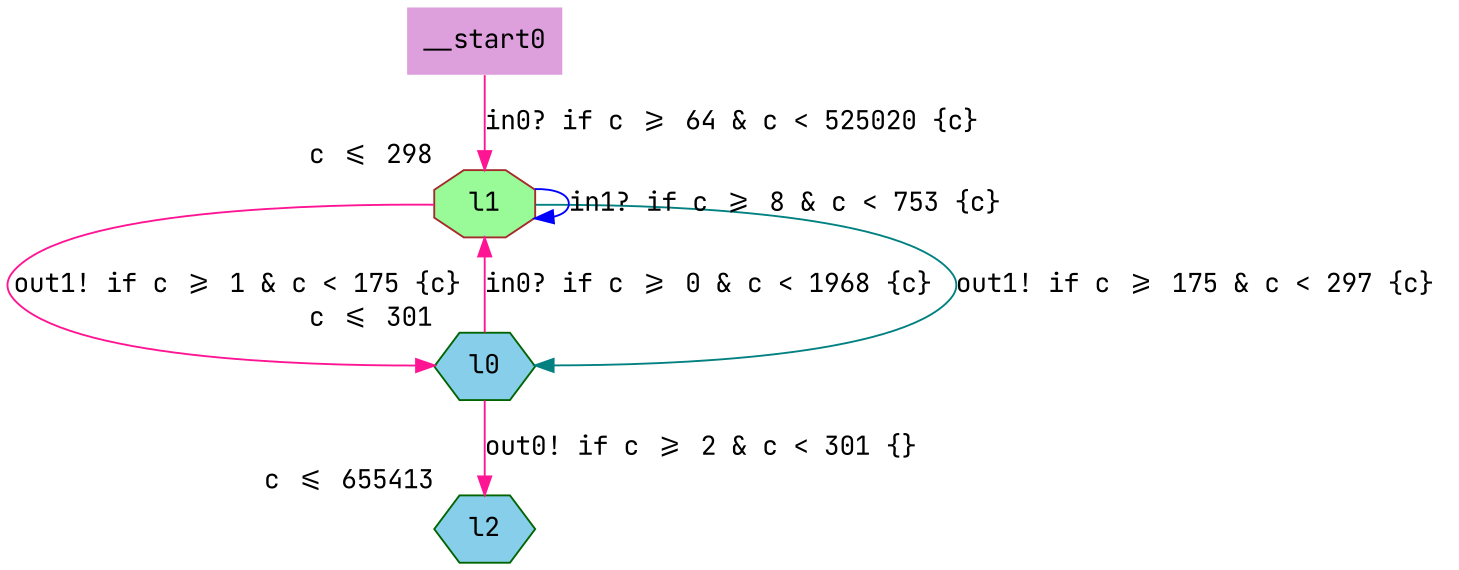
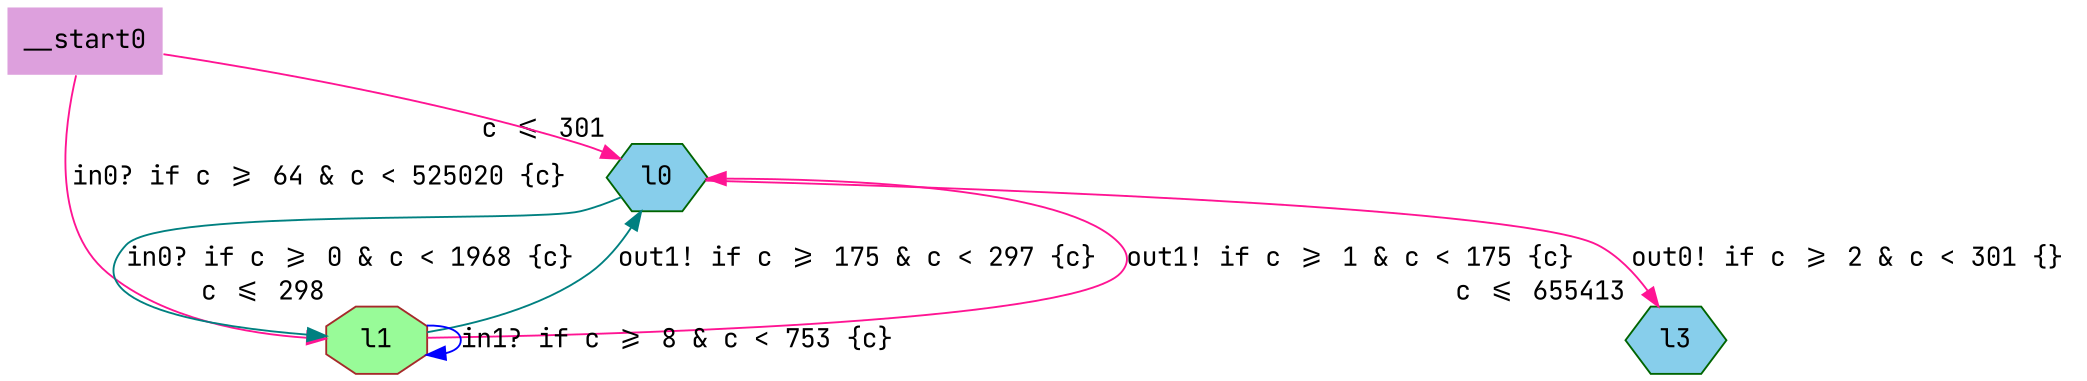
edge "__start0" -> "l0 c <= 301": added
edge "l0 c <= 301" -> "l1 c <= 298": color deeppink -> teal
node "l2 c <= 655413": label "l2 c <= 655413" -> "l3 c <= 655413"
